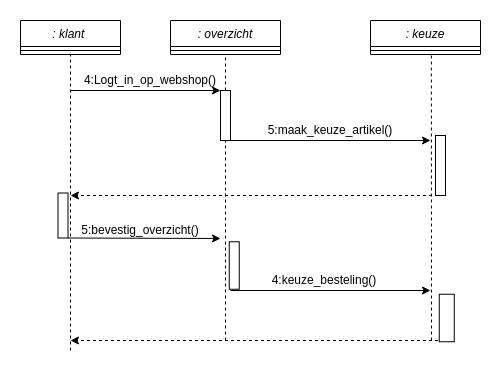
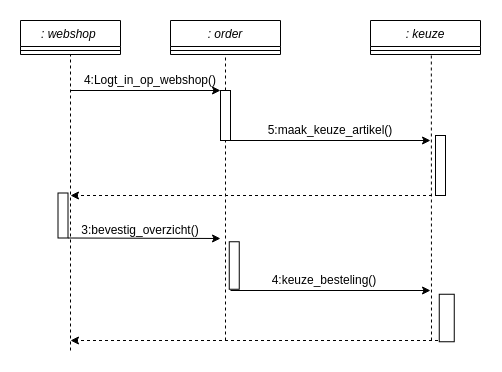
node ": klant": label ": klant" -> ": webshop"
node ": overzicht": label ": overzicht" -> ": order"
node "5:bevestig_overzicht()": label "5:bevestig_overzicht()" -> "3:bevestig_overzicht()"
